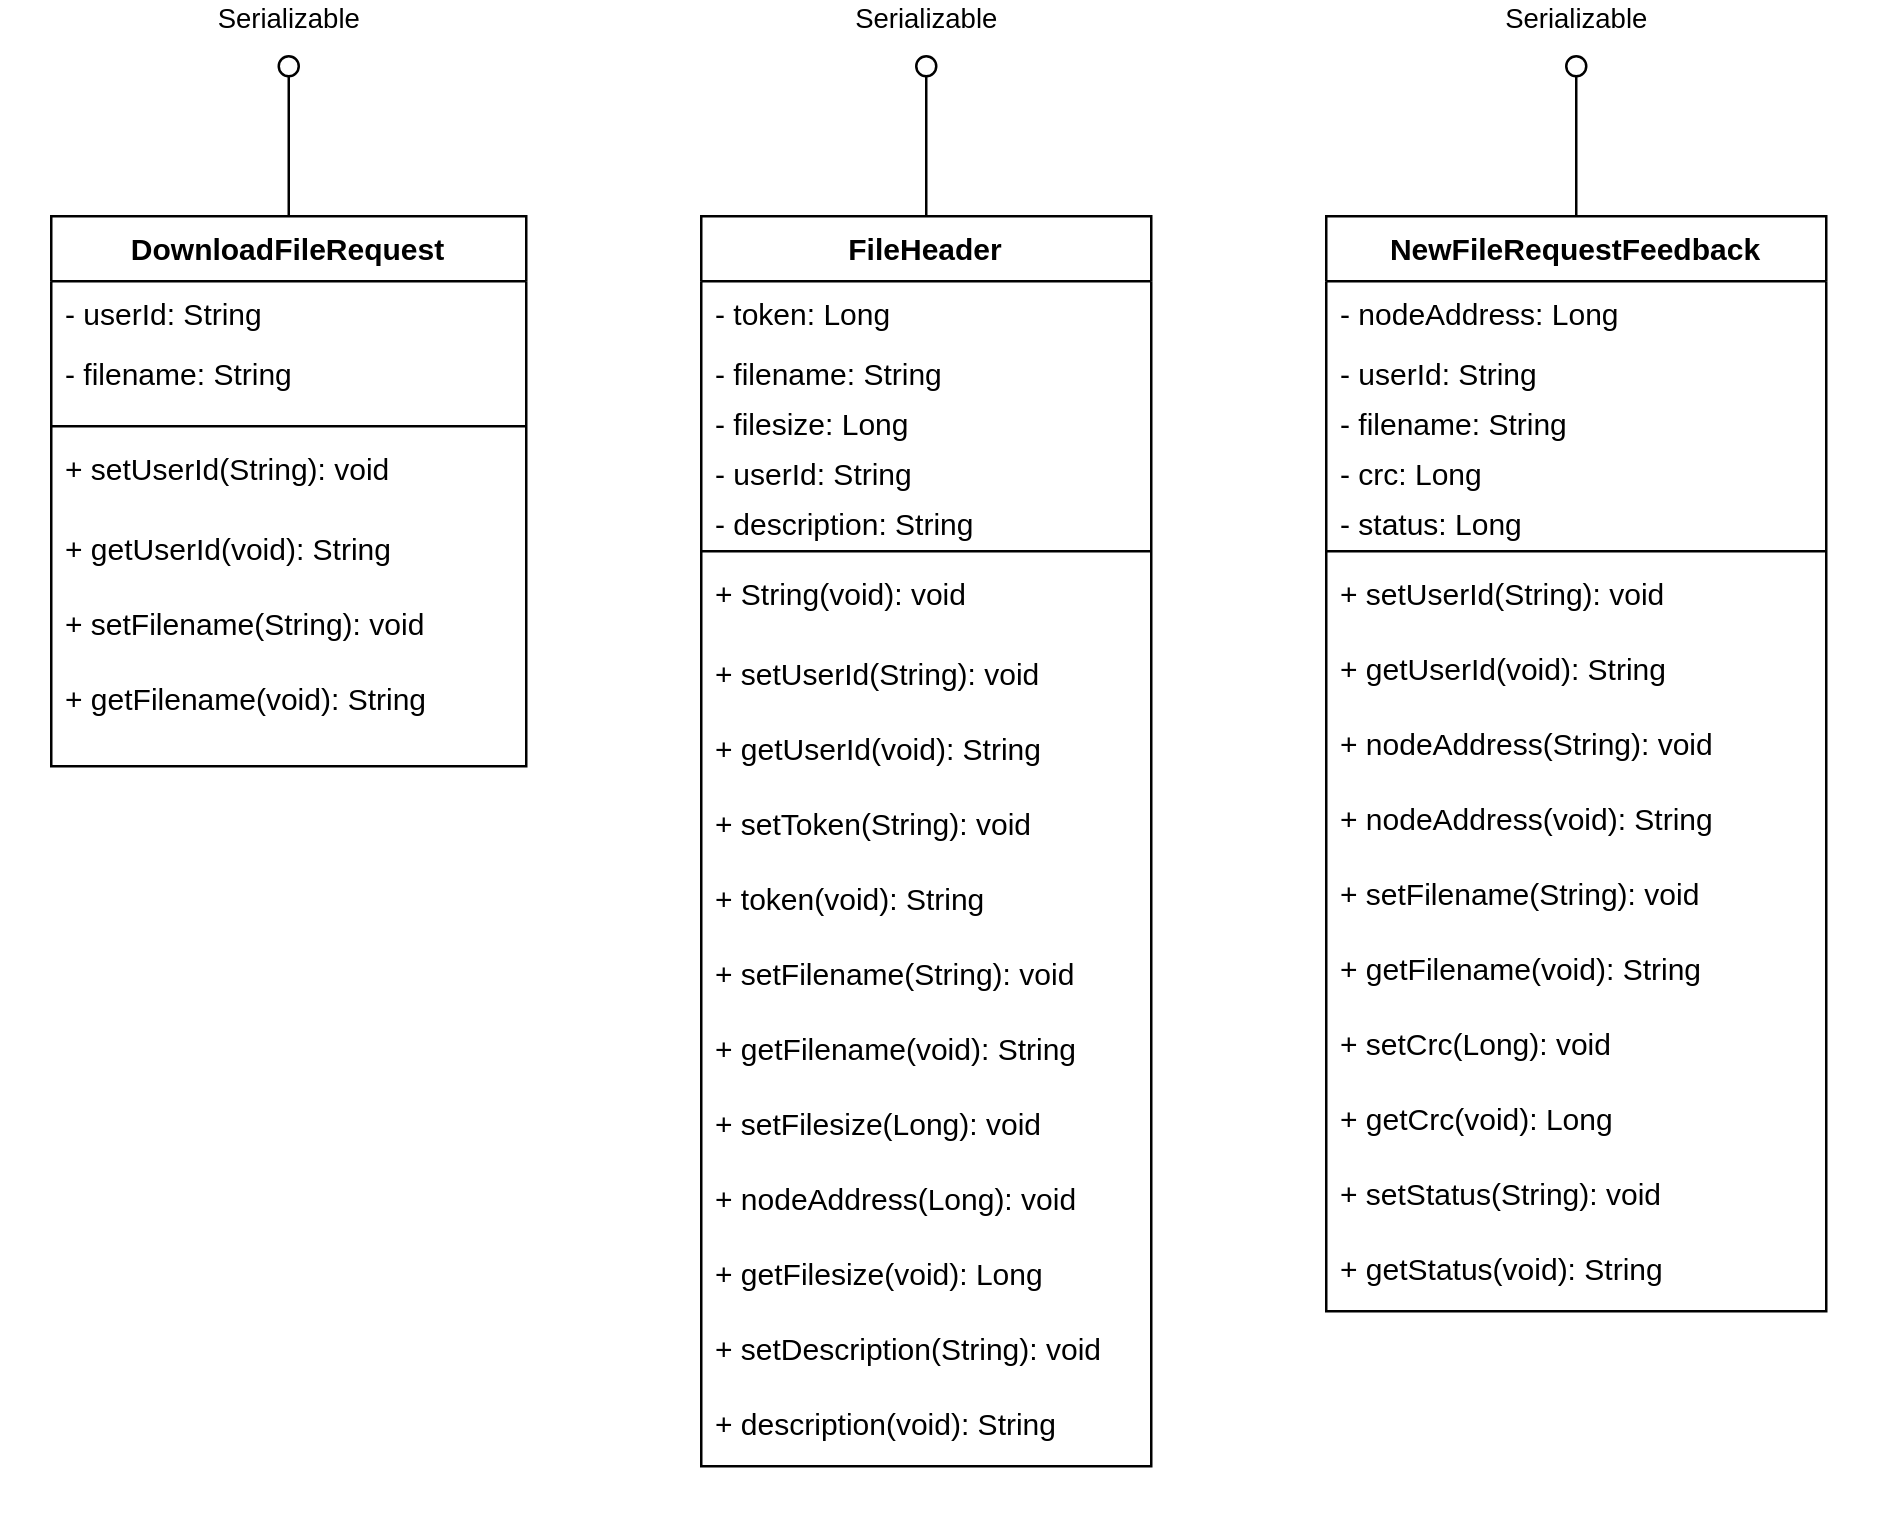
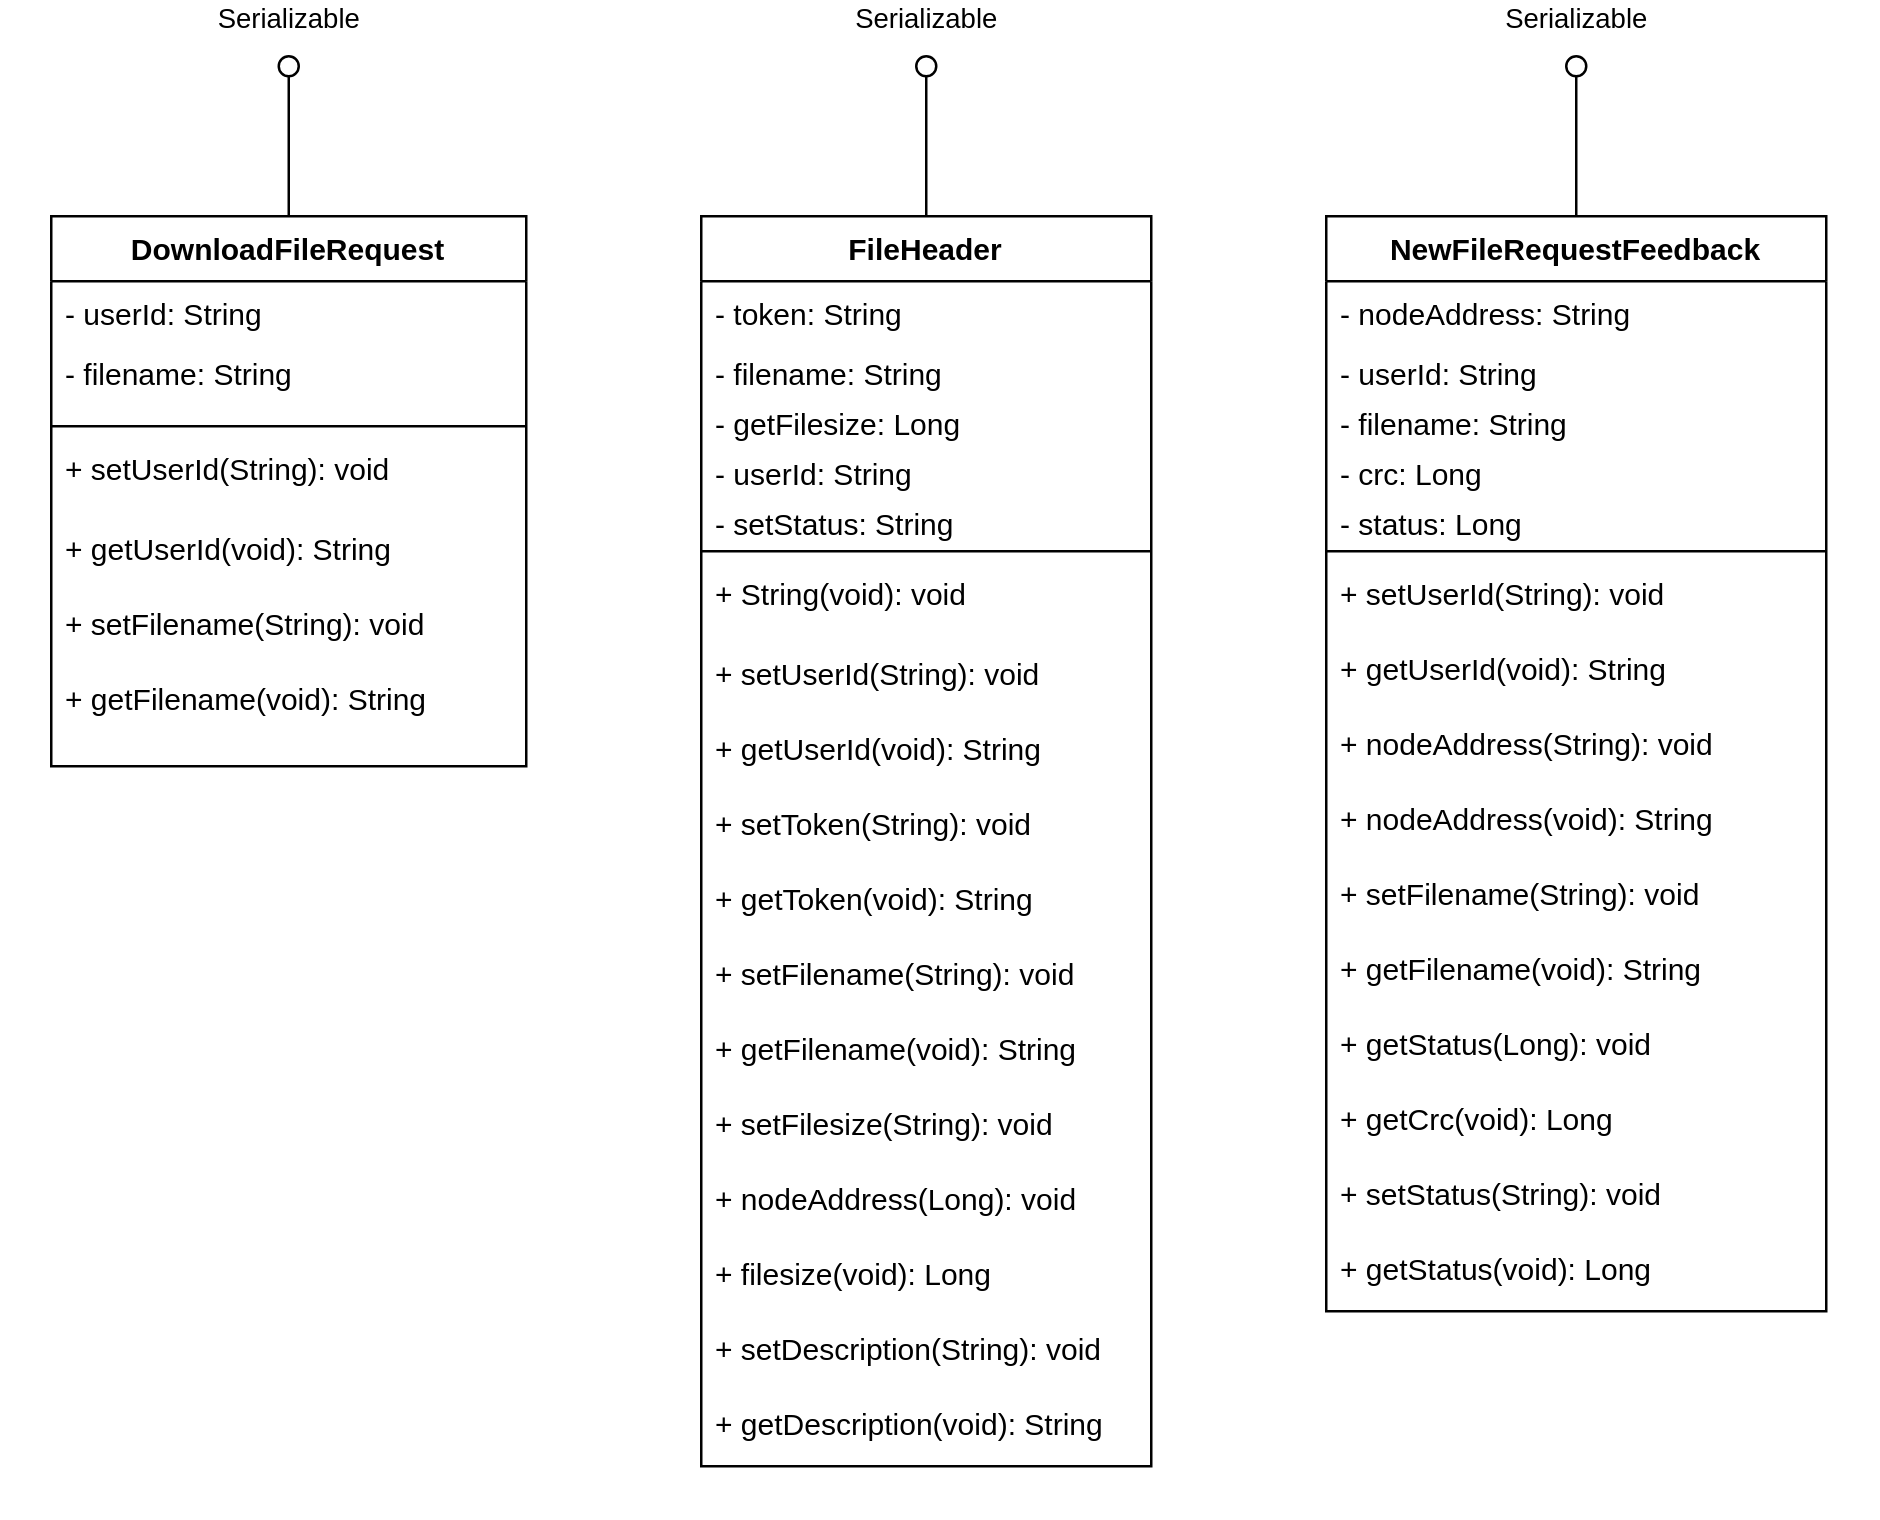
node "- token: Long": label "- token: Long" -> "- token: String"
node "- nodeAddress: Long": label "- nodeAddress: Long" -> "- nodeAddress: String"
node "- filesize: Long": label "- filesize: Long" -> "- getFilesize: Long"
node "- description: String": label "- description: String" -> "- setStatus: String"
node "+ token(void): String": label "+ token(void): String" -> "+ getToken(void): String"
node "+ setCrc(Long): void": label "+ setCrc(Long): void" -> "+ getStatus(Long): void"
node "+ setFilesize(Long): void": label "+ setFilesize(Long): void" -> "+ setFilesize(String): void"
node "+ getStatus(void): String": label "+ getStatus(void): String" -> "+ getStatus(void): Long"
node "+ getFilesize(void): Long": label "+ getFilesize(void): Long" -> "+ filesize(void): Long"
node "+ description(void): String": label "+ description(void): String" -> "+ getDescription(void): String"
